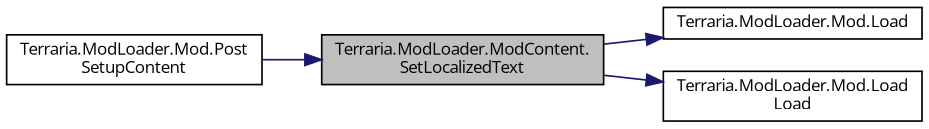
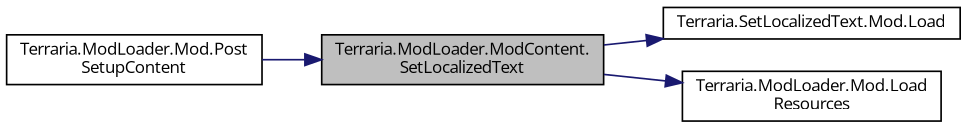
node "Terraria.ModLoader.Mod.Load": label "Terraria.ModLoader.Mod.Load" -> "Terraria.SetLocalizedText.Mod.Load"
node "Terraria.ModLoader.Mod.Load Load": label "Terraria.ModLoader.Mod.Load Load" -> "Terraria.ModLoader.Mod.Load Resources"
